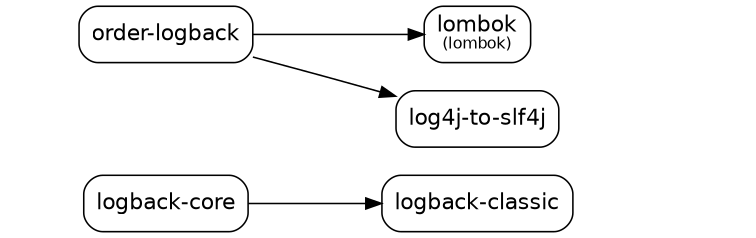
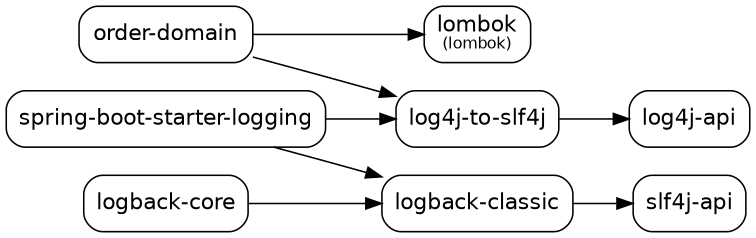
node "order-logback": label "order-logback" -> "order-domain"
node "spring-boot-starter-logging": added
node "log4j-api": added
node "slf4j-api": added
